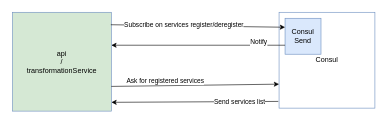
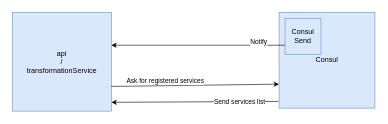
edge "api / transformationService" -> "Consul Send": removed, label "Subscribe on services register/deregister"
node "Consul": fillcolor #ffffff -> #dae8fc
node "api / transformationService": fillcolor #d5e8d4 -> #dae8fc
